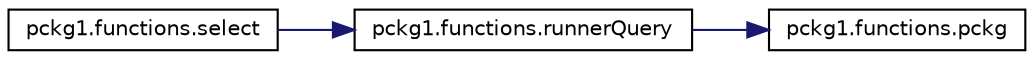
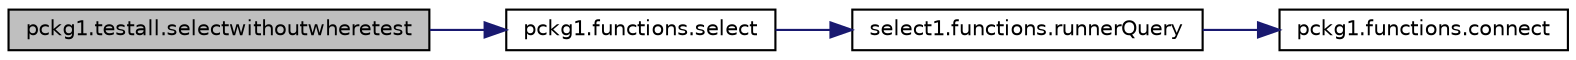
node "pckg1.testall.selectwithoutwheretest": added
node "pckg1.functions.runnerQuery": label "pckg1.functions.runnerQuery" -> "select1.functions.runnerQuery"
node "pckg1.functions.pckg": label "pckg1.functions.pckg" -> "pckg1.functions.connect"
